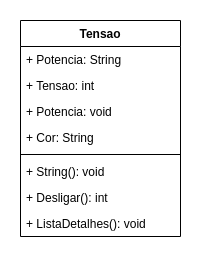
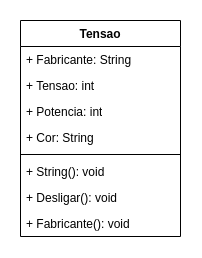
node "+ Potencia: String": label "+ Potencia: String" -> "+ Fabricante: String"
node "+ Potencia: void": label "+ Potencia: void" -> "+ Potencia: int"
node "+ Desligar(): int": label "+ Desligar(): int" -> "+ Desligar(): void"
node "+ ListaDetalhes(): void": label "+ ListaDetalhes(): void" -> "+ Fabricante(): void"
